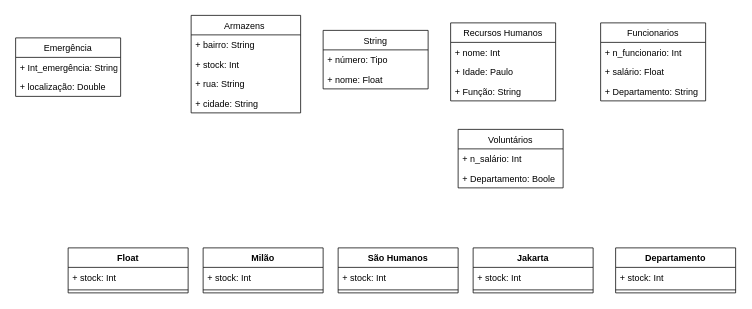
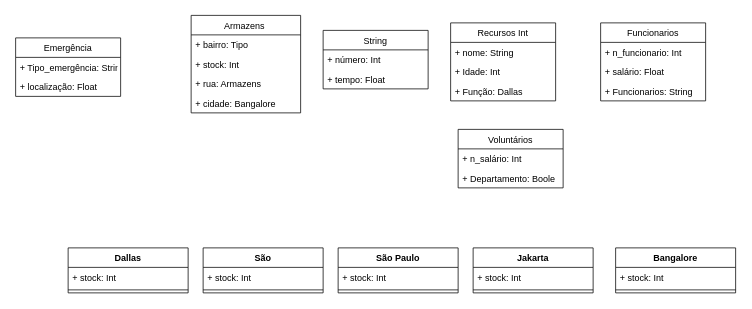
node "Recursos Humanos": label "Recursos Humanos" -> "Recursos Int"
node "+ bairro: String": label "+ bairro: String" -> "+ bairro: Tipo"
node "+ nome: Int": label "+ nome: Int" -> "+ nome: String"
node "+ número: Tipo": label "+ número: Tipo" -> "+ número: Int"
node "+ Int_emergência: String": label "+ Int_emergência: String" -> "+ Tipo_emergência: String"
node "+ Idade: Paulo": label "+ Idade: Paulo" -> "+ Idade: Int"
node "+ nome: Float": label "+ nome: Float" -> "+ tempo: Float"
node "+ rua: String": label "+ rua: String" -> "+ rua: Armazens"
node "+ localização: Double": label "+ localização: Double" -> "+ localização: Float"
node "+ Função: String": label "+ Função: String" -> "+ Função: Dallas"
node "+ Departamento: String": label "+ Departamento: String" -> "+ Funcionarios: String"
node "+ cidade: String": label "+ cidade: String" -> "+ cidade: Bangalore"
node "Float": label "Float" -> "Dallas"
node "Milão": label "Milão" -> "São"
node "São Humanos": label "São Humanos" -> "São Paulo"
node "Departamento": label "Departamento" -> "Bangalore"
